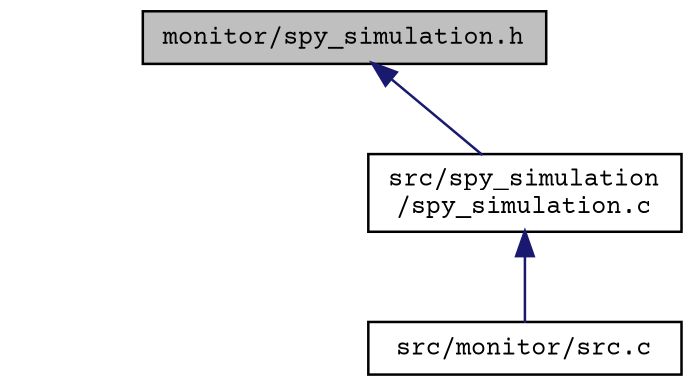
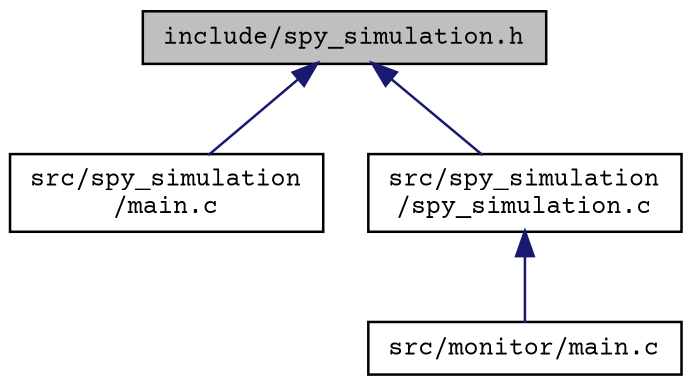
node "monitor/spy_simulation.h": label "monitor/spy_simulation.h" -> "include/spy_simulation.h"
node "src/spy_simulation /main.c": added
node "src/monitor/src.c": label "src/monitor/src.c" -> "src/monitor/main.c"
